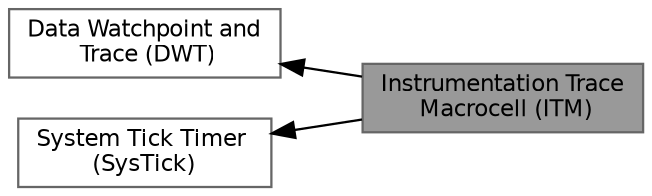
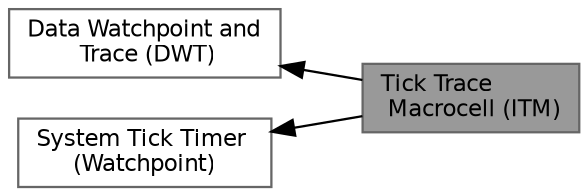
node "Instrumentation Trace Macrocell (ITM)": label "Instrumentation Trace Macrocell (ITM)" -> "Tick Trace Macrocell (ITM)"
node "System Tick Timer (SysTick)": label "System Tick Timer (SysTick)" -> "System Tick Timer (Watchpoint)"
